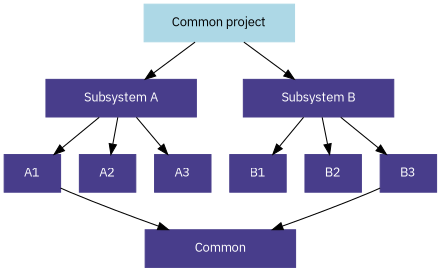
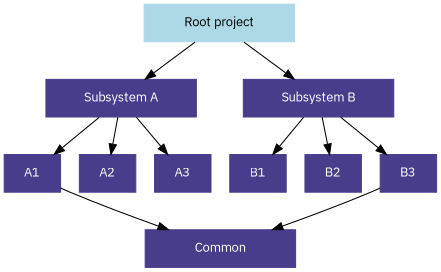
node "Common project": label "Common project" -> "Root project"
